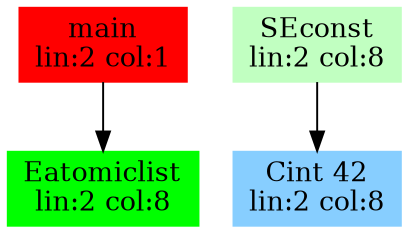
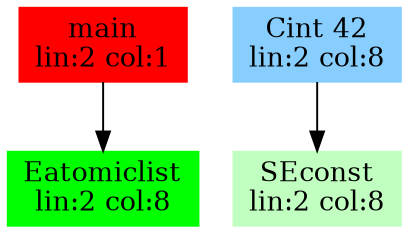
edge "SEconst lin:2 col:8" -> "Cint 42 lin:2 col:8": reversed
